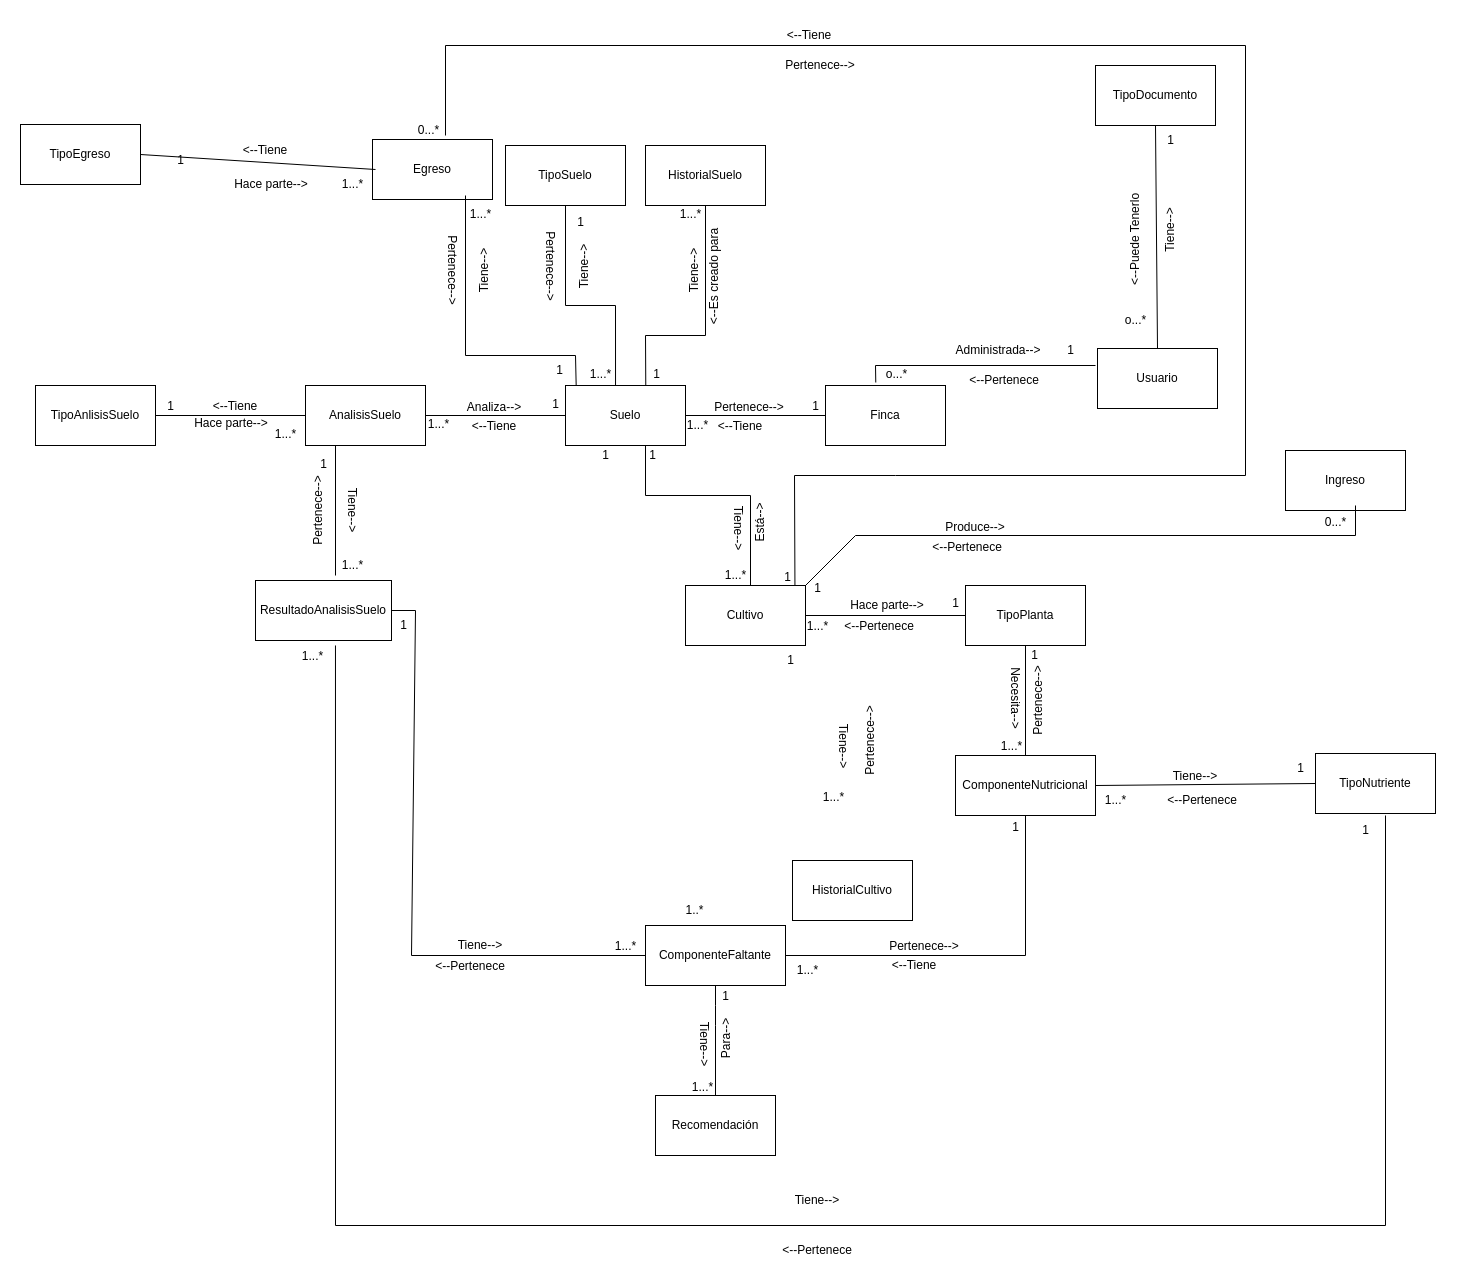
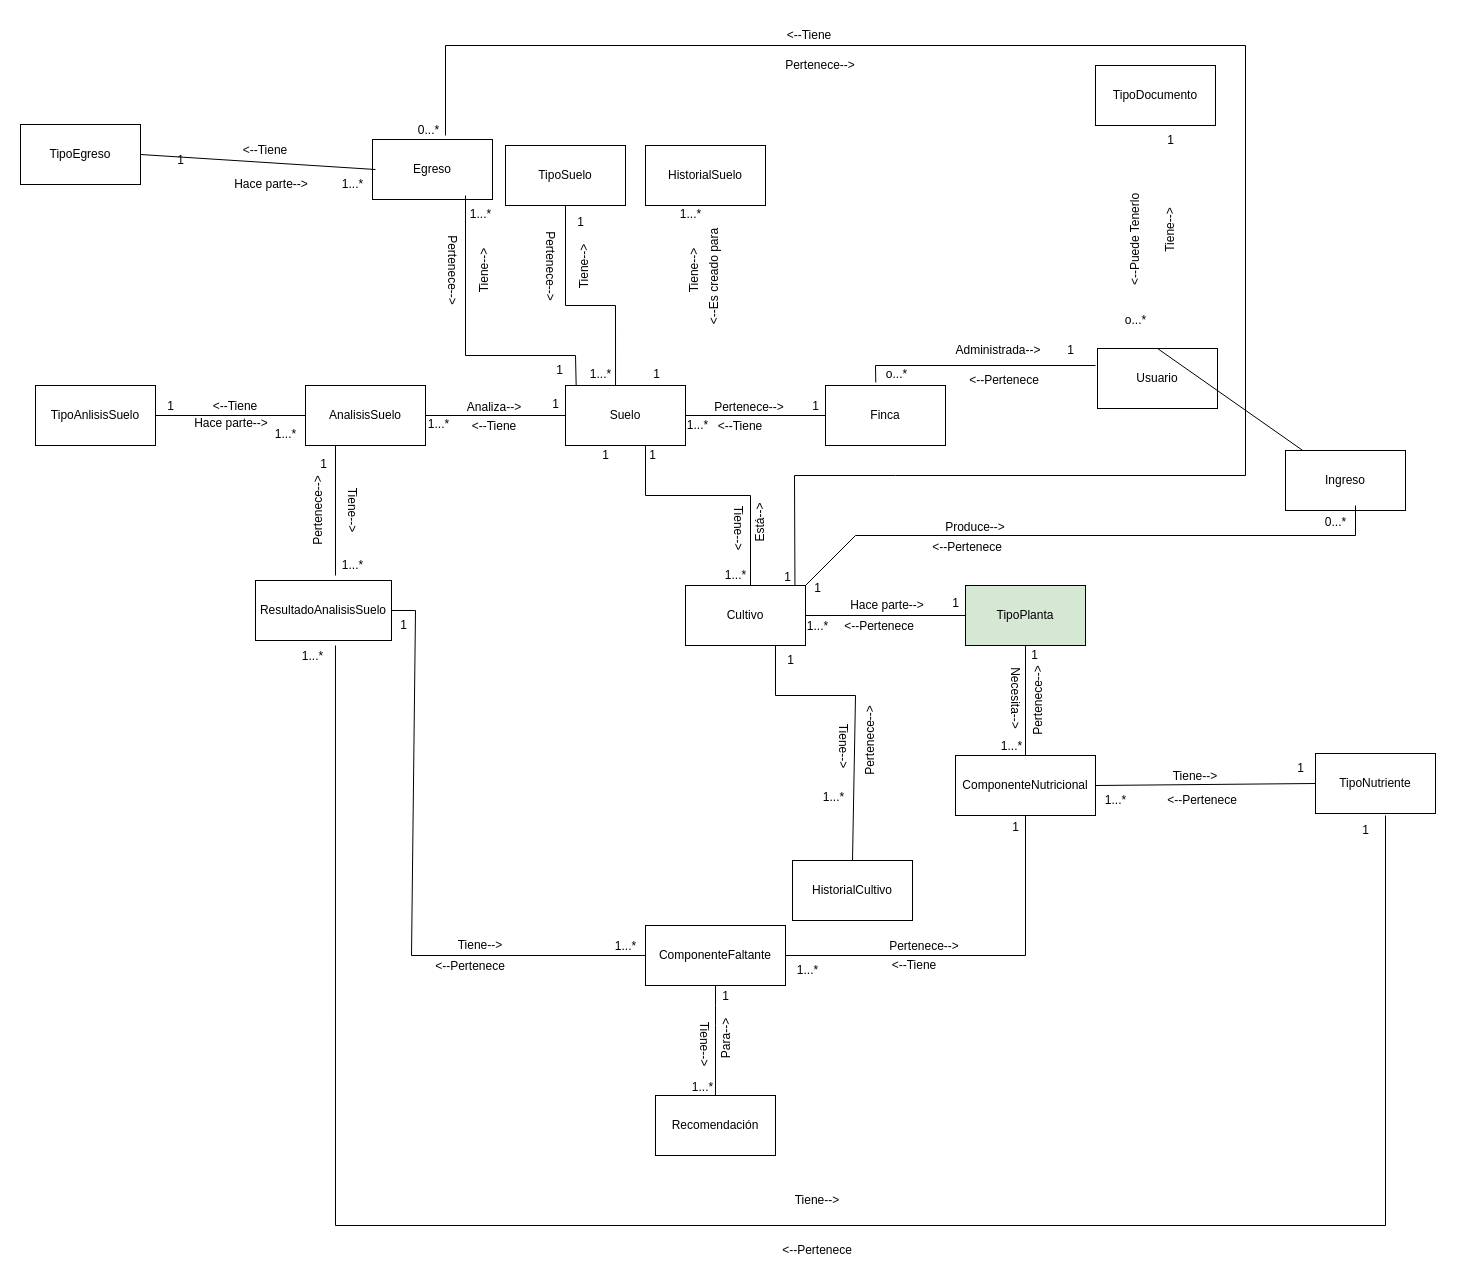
edge "TipoDocumento" -- "Usuario": now "Ingreso" -- "Usuario"
edge "HistorialSuelo" -- "Suelo": removed
node "TipoPlanta": fillcolor #ffffff -> #d5e8d4
edge "Cultivo" -- "HistorialCultivo": added
node "1..*": removed
